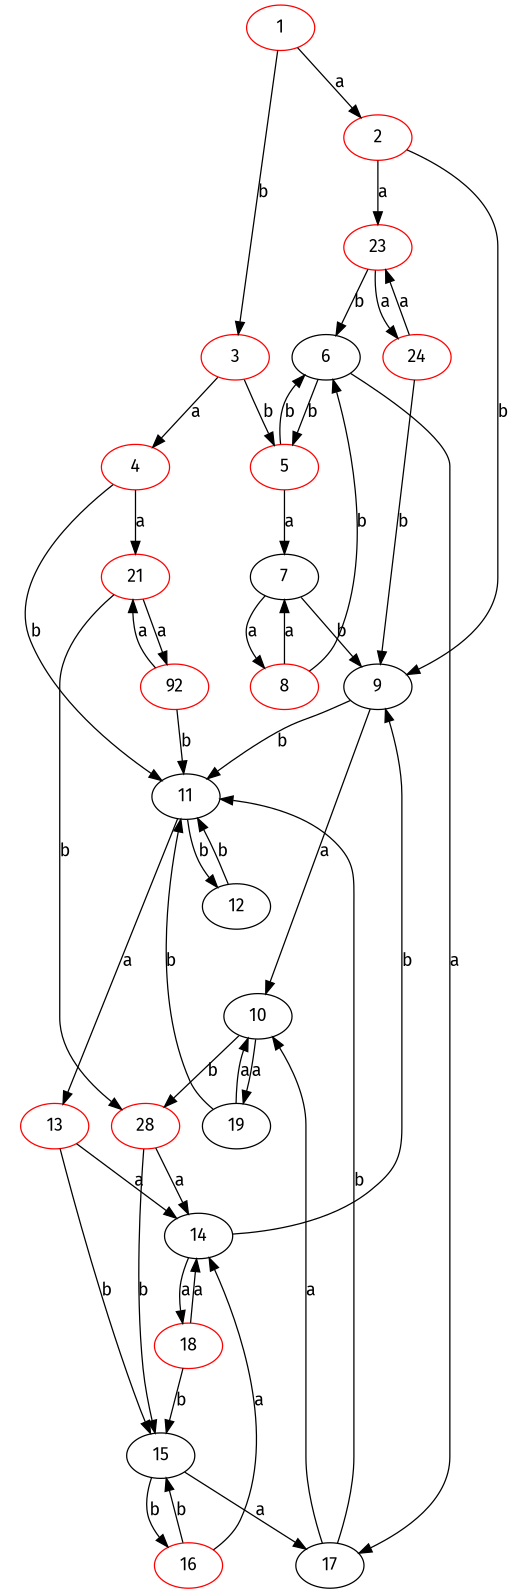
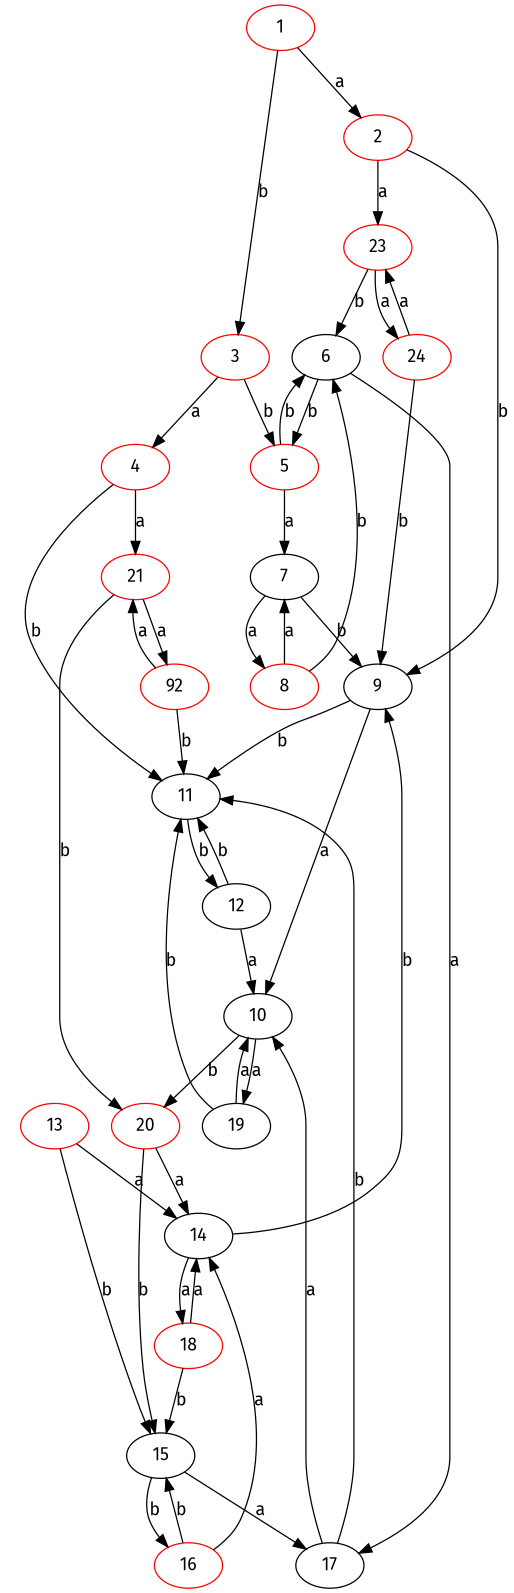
edge "12" -> "10": added, label "a"
edge "11" -> "13": removed, label "a"
node "28": label "28" -> "20"
